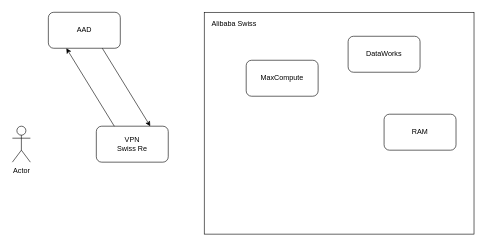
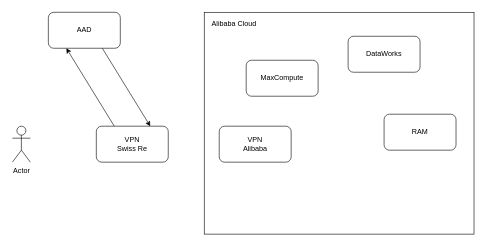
node "Alibaba Swiss": label "Alibaba Swiss" -> "Alibaba Cloud"
node "VPN Alibaba": added
